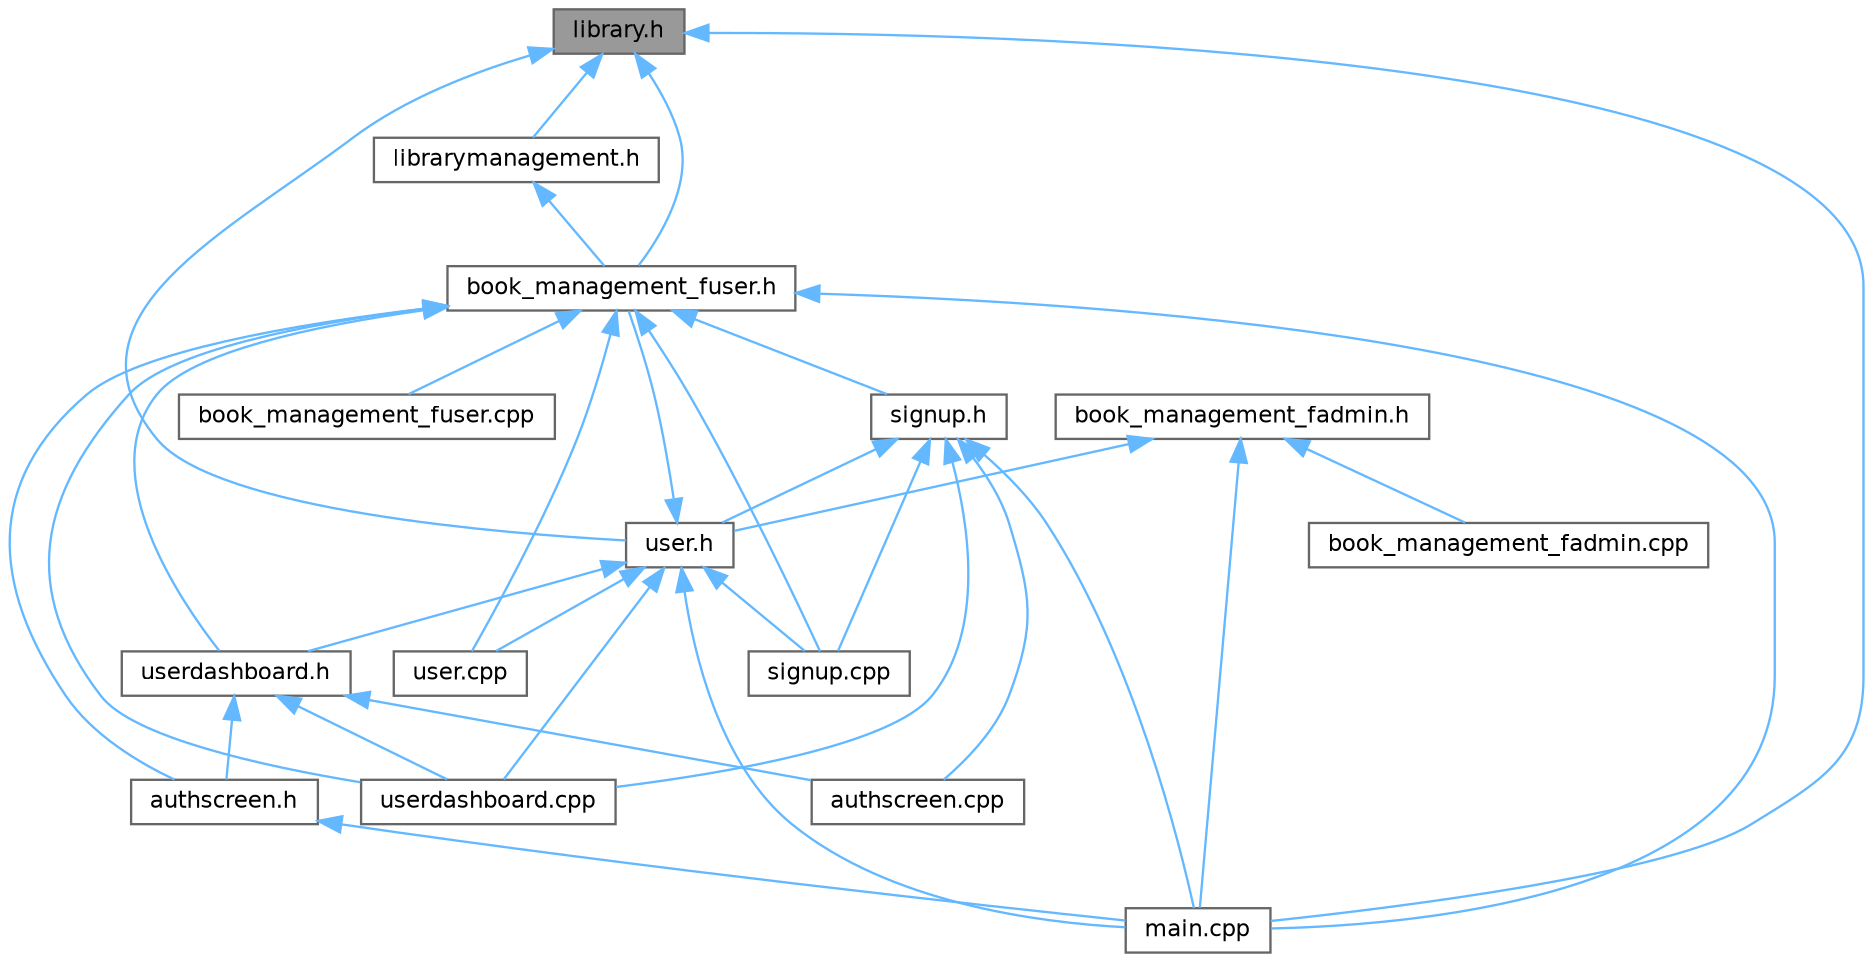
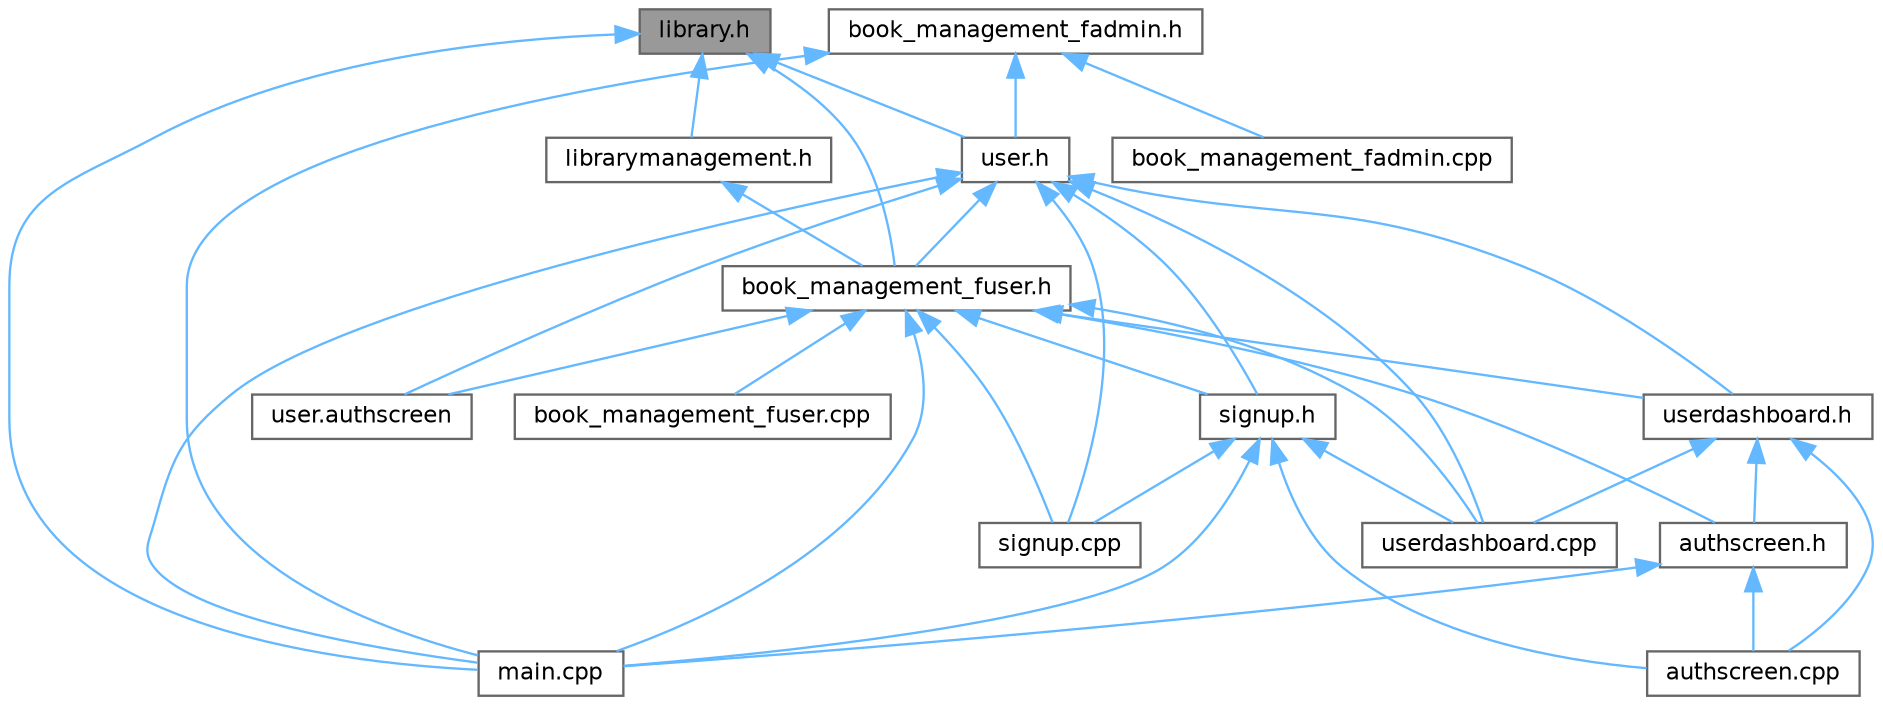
edge "user.h" -> "signup.h": reversed
edge "authscreen.cpp" -> "authscreen.h": added
node "user.cpp": label "user.cpp" -> "user.authscreen"
